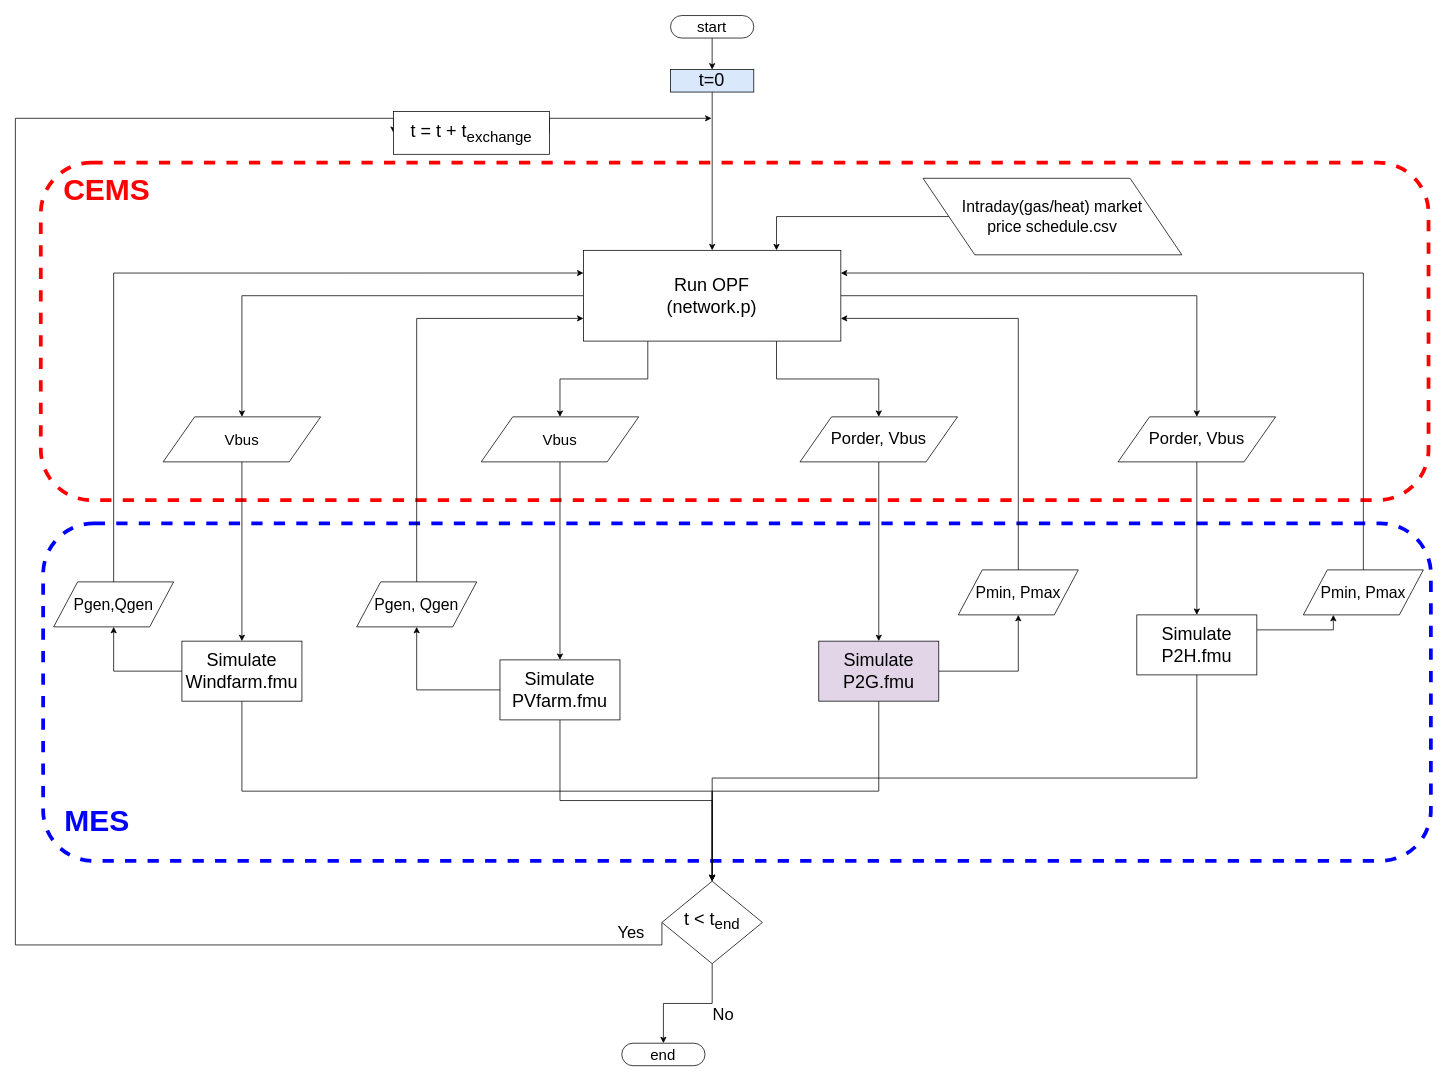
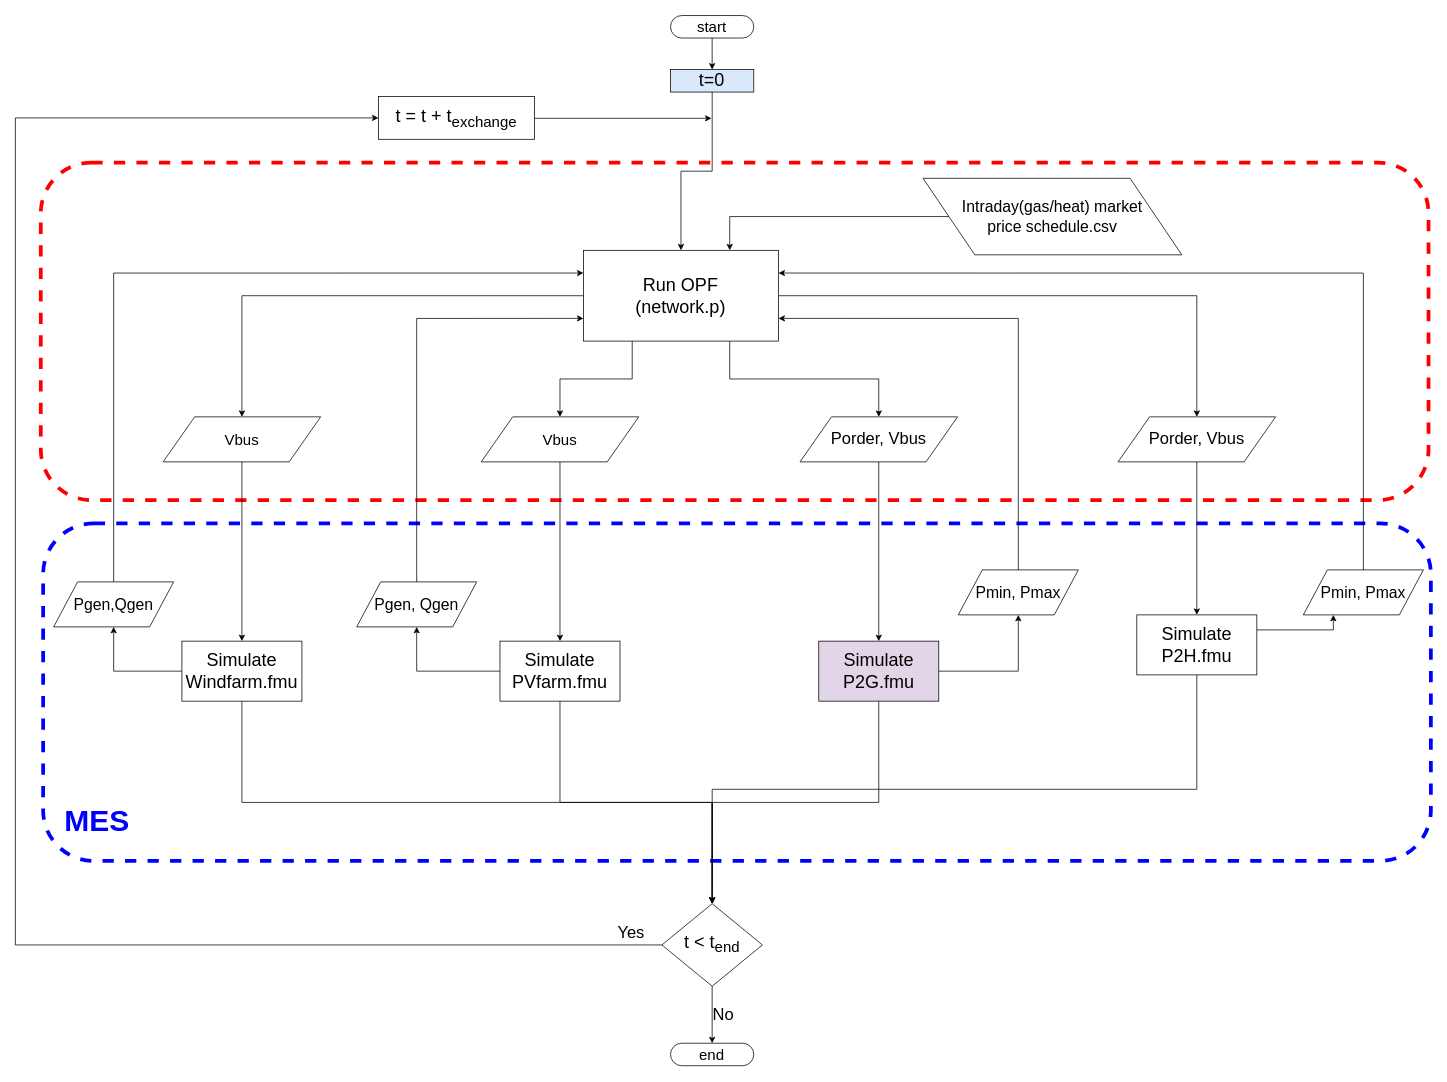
node "t = t + texchange": moved (471, 133) -> (456, 118)
node "CEMS": removed
node "Run OPF (network.p)": size 257x91 -> 195x91
node "Simulate PVfarm.fmu": moved (560, 690) -> (560, 671)
node "t < tend": moved (712, 922) -> (712, 945)
node "end": moved (663, 1054) -> (712, 1054)
